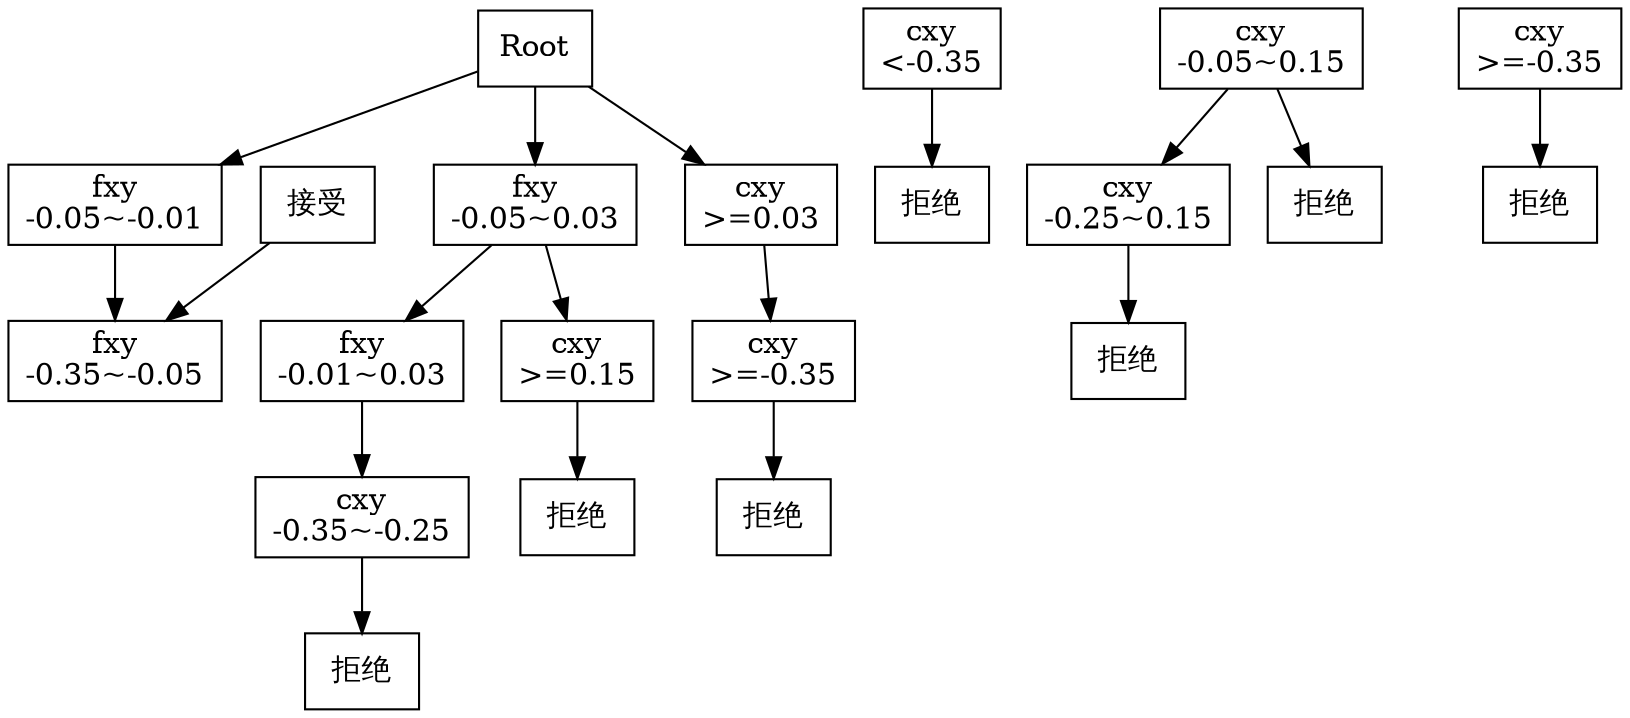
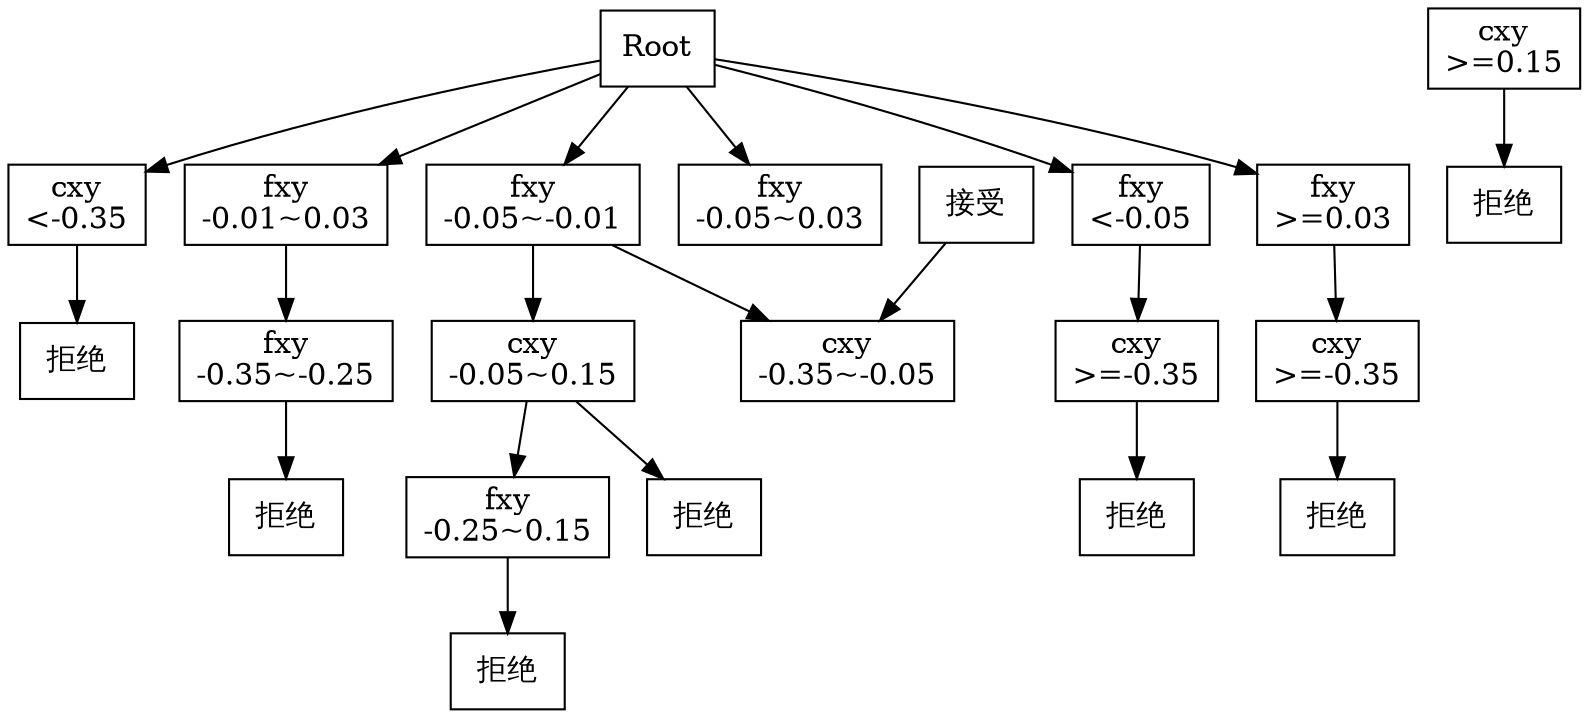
edge "Root" -> "cxy <-0.35": added
node "cxy >=0.03": label "cxy >=0.03" -> "fxy >=0.03"
node "cxy -0.25~0.15": label "cxy -0.25~0.15" -> "fxy -0.25~0.15"
node "fxy <-0.05": added
edge "fxy -0.05~-0.01" -> "cxy -0.05~0.15": added
edge "fxy -0.05~0.03" -> "cxy >=0.15": removed
edge "fxy -0.05~0.03" -> "fxy -0.01~0.03": now "Root" -> "fxy -0.01~0.03"
node "fxy -0.35~-0.05": label "fxy -0.35~-0.05" -> "cxy -0.35~-0.05"
node "cxy -0.35~-0.25": label "cxy -0.35~-0.25" -> "fxy -0.35~-0.25"
